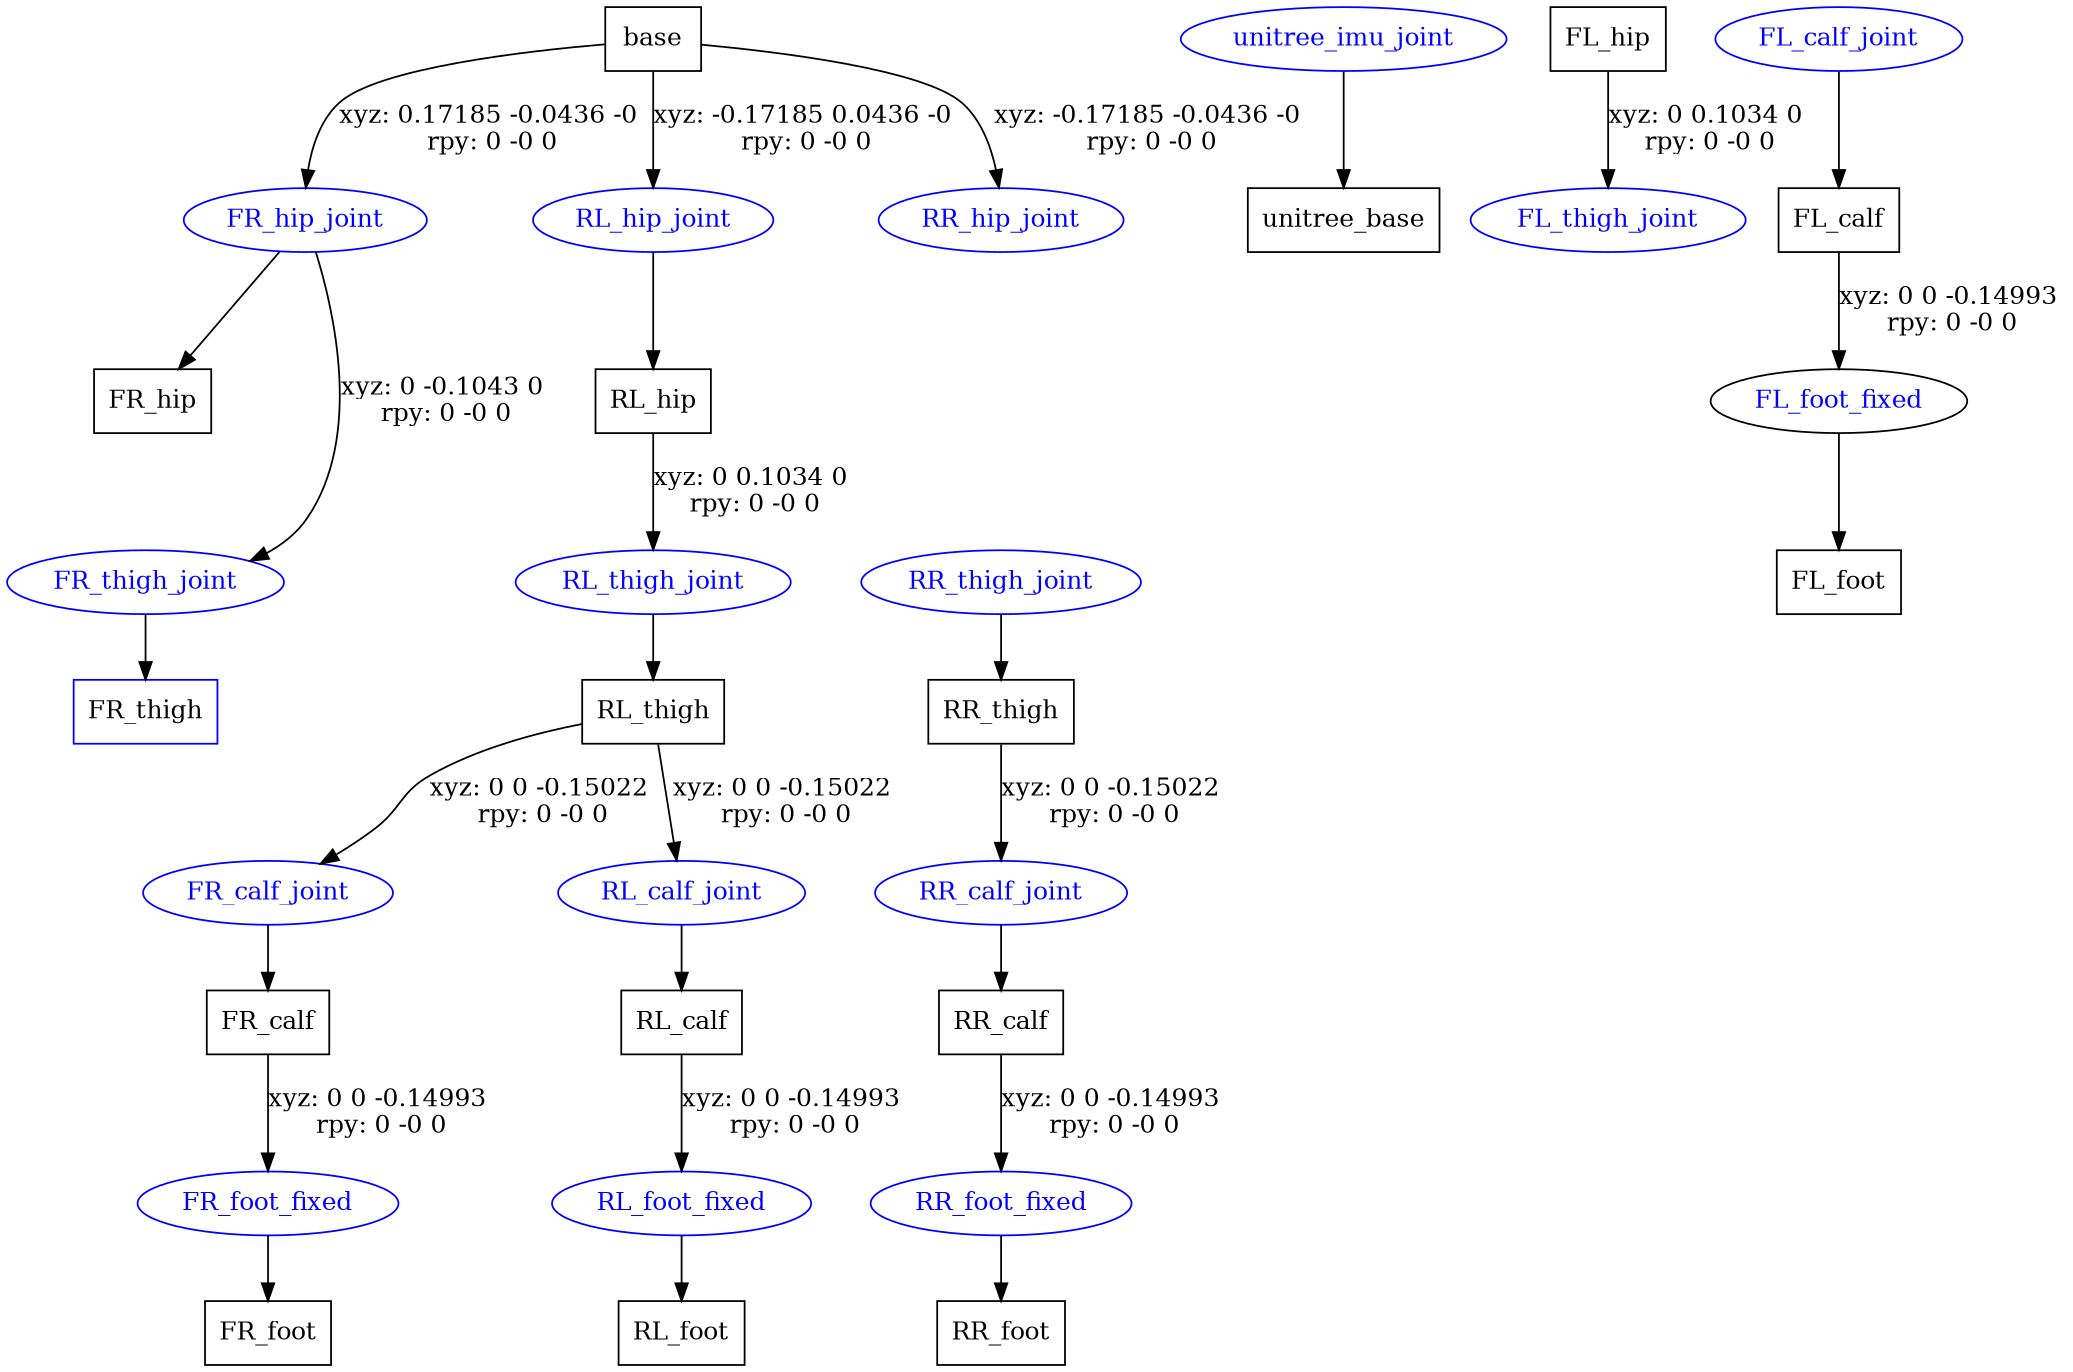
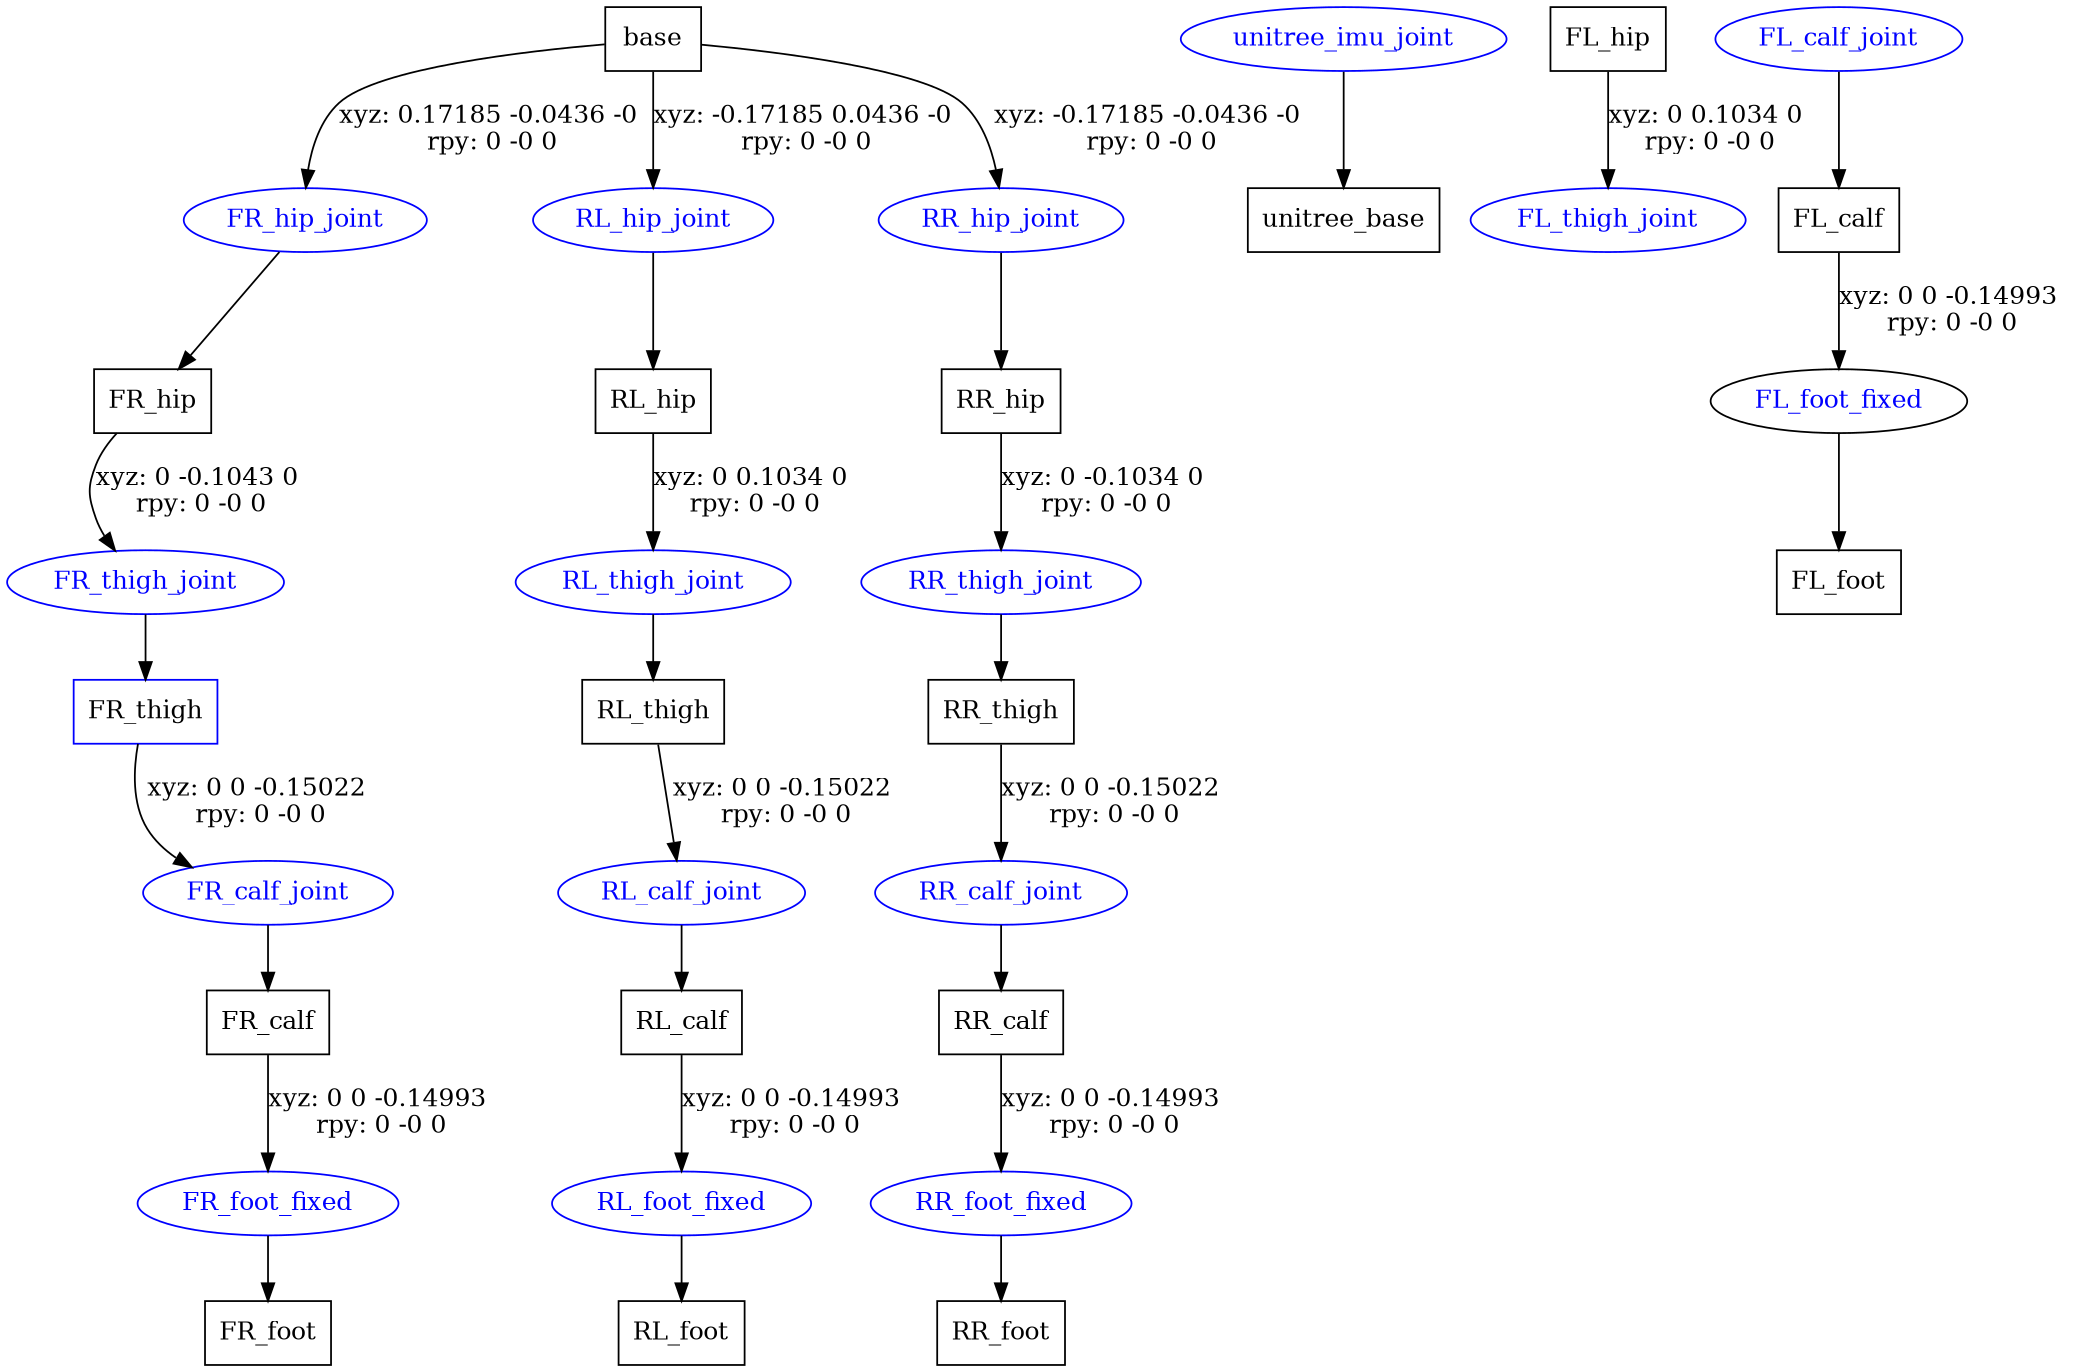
node "RR_hip": added
edge "FR_hip_joint" -> "FR_thigh_joint": now "FR_hip" -> "FR_thigh_joint"
edge "RL_thigh" -> "FR_calf_joint": now "FR_thigh" -> "FR_calf_joint"
